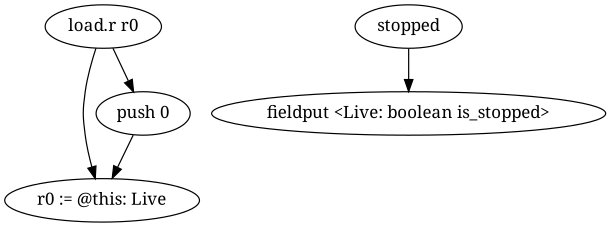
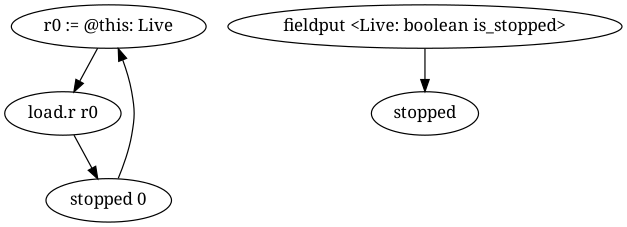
edge "stopped" -> "fieldput <Live: boolean is_stopped>": reversed
edge "load.r r0" -> "r0 := @this: Live": reversed
node "push 0": label "push 0" -> "stopped 0"
